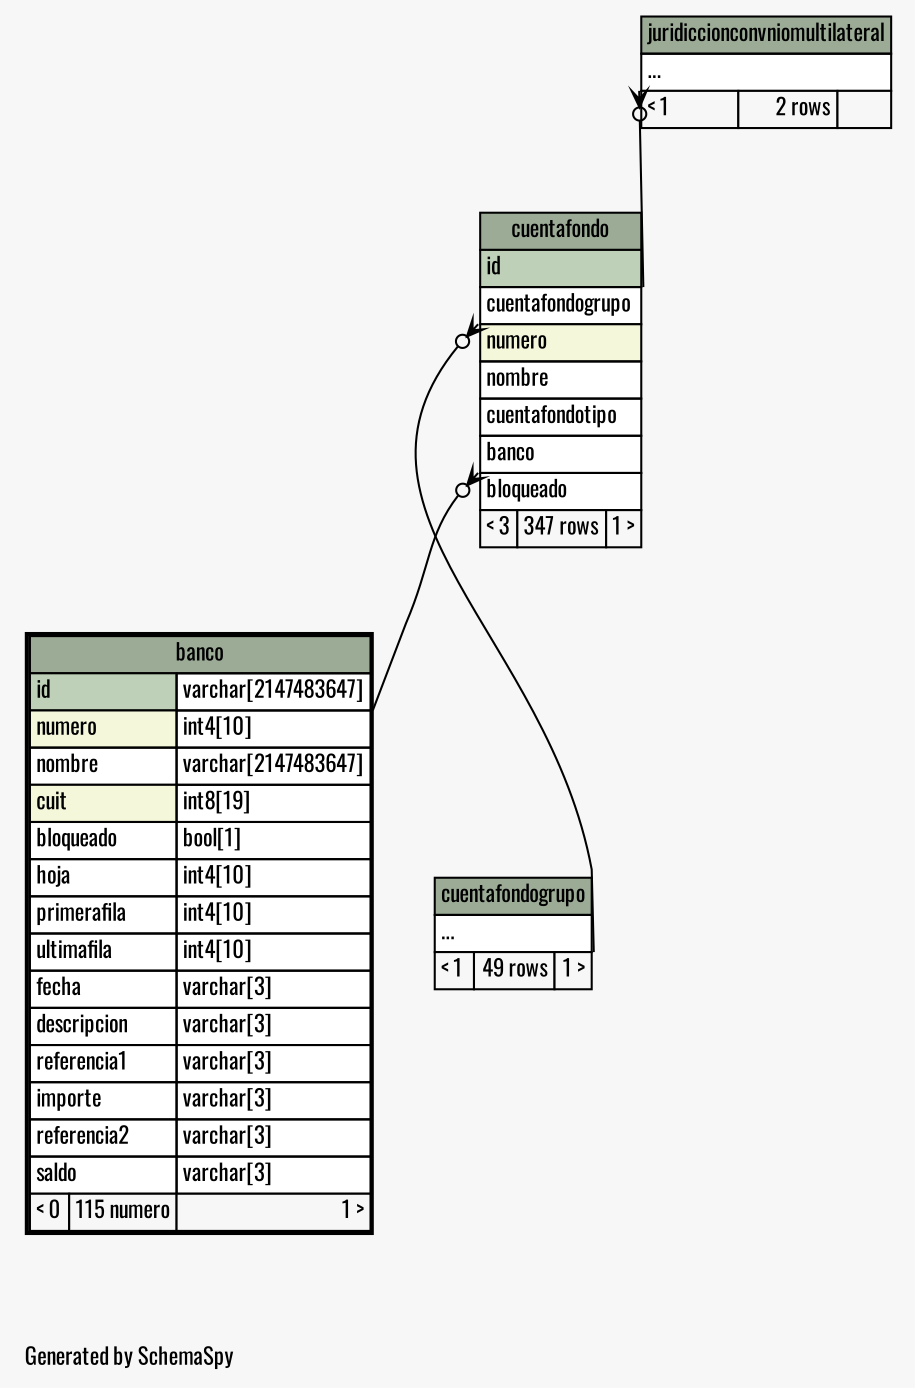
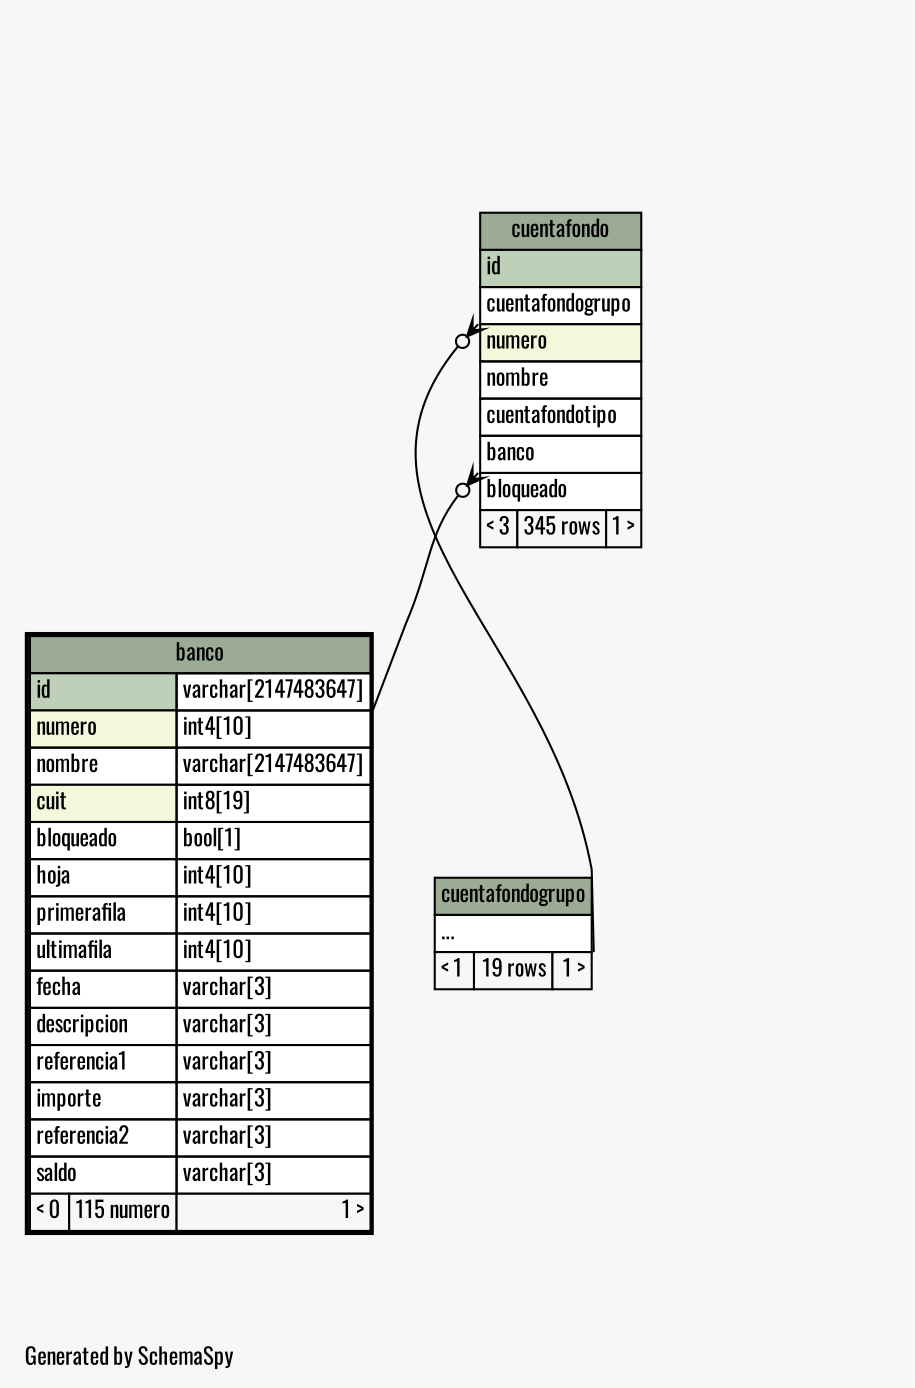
node "juridiccionconvniomultilateral": removed
node "cuentafondo": text "347 rows" -> "345 rows"
node "cuentafondogrupo": text "49 rows" -> "19 rows"
